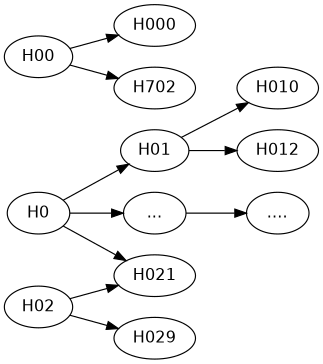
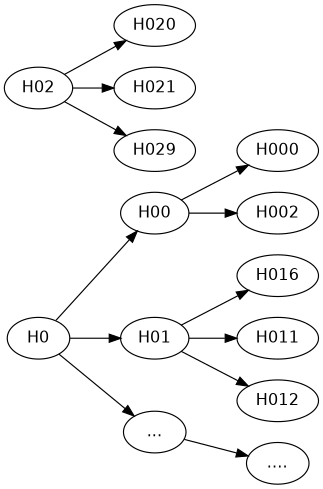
node "H020": added
node "H702": label "H702" -> "H002"
node "H010": label "H010" -> "H016"
edge "H0" -> "H021": now "H0" -> "H00"
node "H011": added
